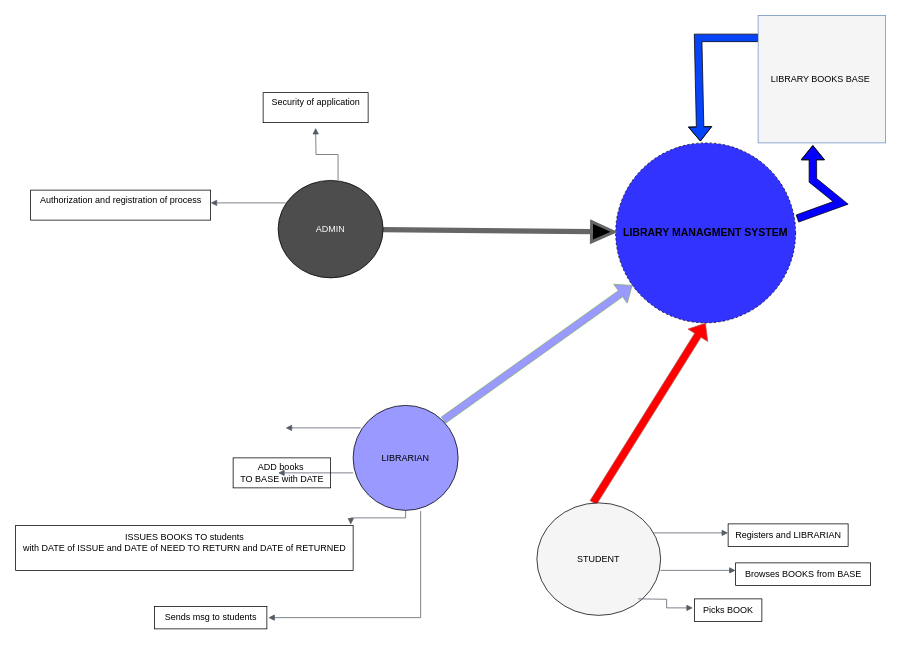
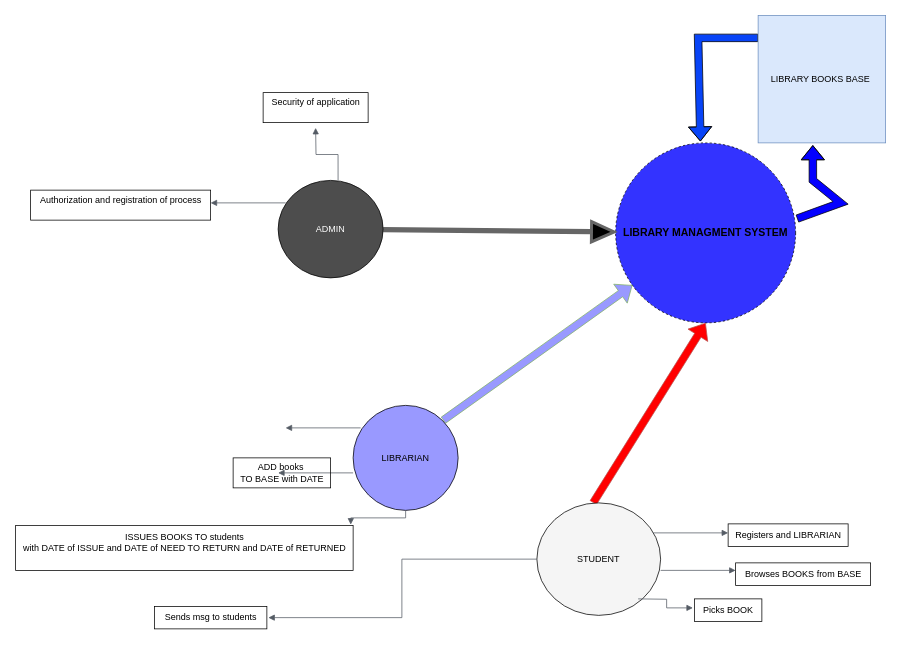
node "LIBRARY BOOKS BASE": fillcolor #f5f5f5 -> #dae8fc
edge "LIBRARIAN" -> "Sends msg to students": now "STUDENT" -> "Sends msg to students"
